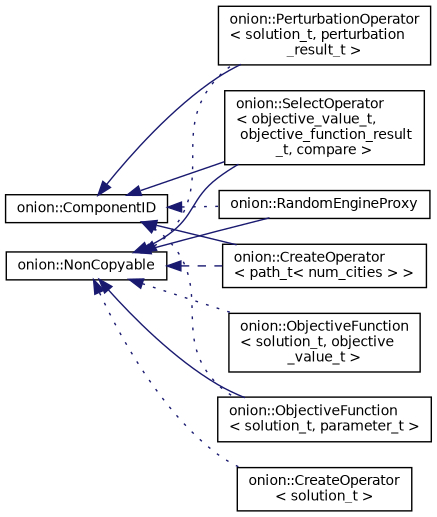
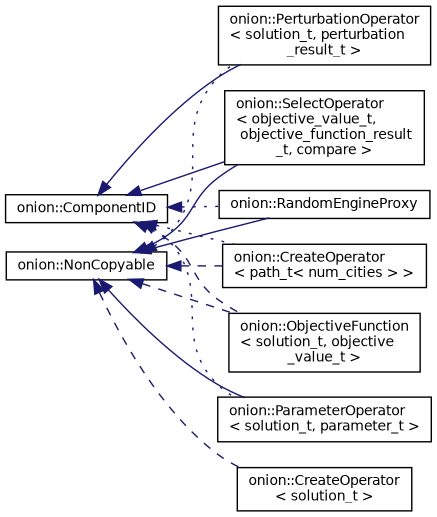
edge "onion::CreateOperator < path_t< num_cities > >" -> "onion::ComponentID": style solid -> dotted
edge "onion::ObjectiveFunction < solution_t, objective _value_t >" -> "onion::ComponentID": added
edge "onion::ObjectiveFunction < solution_t, objective _value_t >" -> "onion::NonCopyable": style dotted -> dashed
edge "onion::CreateOperator < solution_t >" -> "onion::NonCopyable": style dotted -> dashed
node "onion::ObjectiveFunction < solution_t, parameter_t >": label "onion::ObjectiveFunction < solution_t, parameter_t >" -> "onion::ParameterOperator < solution_t, parameter_t >"
